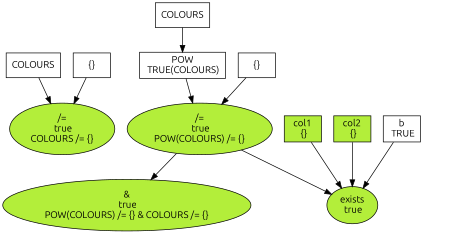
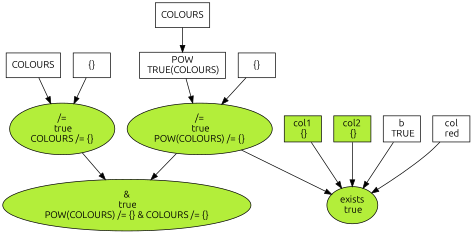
node "col red": added
edge "/= true COLOURS /= {}" -> "& true POW(COLOURS) /= {} & COLOURS /= {}": added
